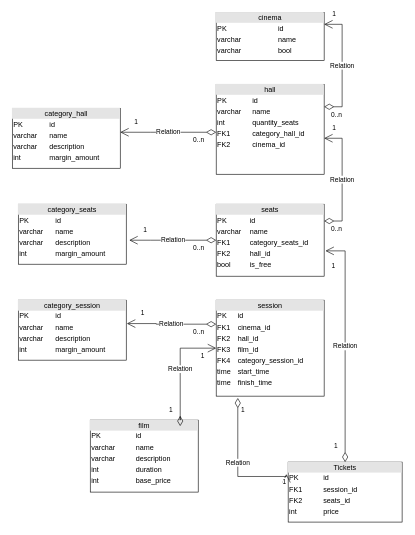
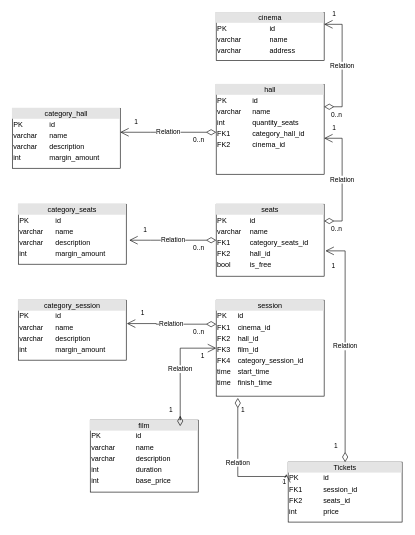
node "cinema PK id varchar name varchar bool": label "cinema PK id varchar name varchar bool" -> "cinema PK id varchar name varchar address"
